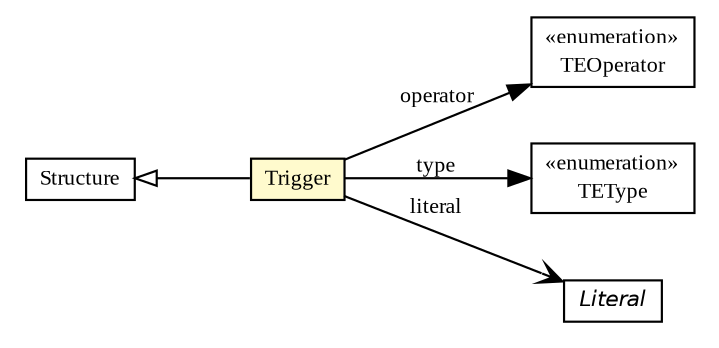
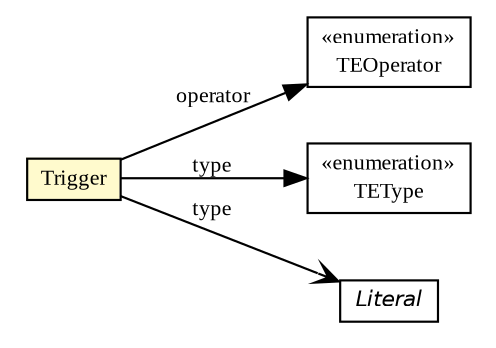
node "Structure": removed
edge "Trigger" -> "Literal": label "literal" -> "type"
